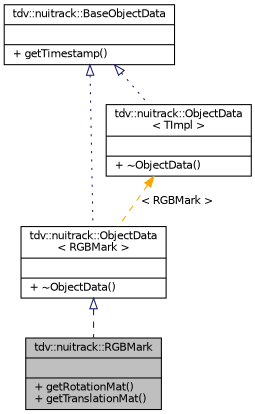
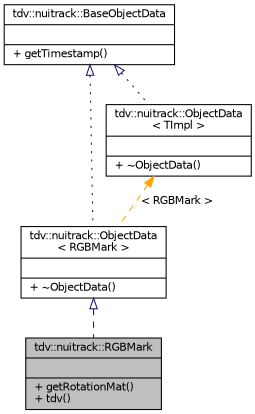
node "tdv::nuitrack::RGBMark": text "+ getTranslationMat()" -> "+ tdv()"
